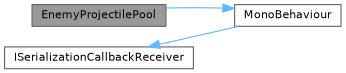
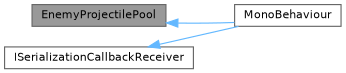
edge "EnemyProjectilePool" -> "MonoBehaviour": reversed
